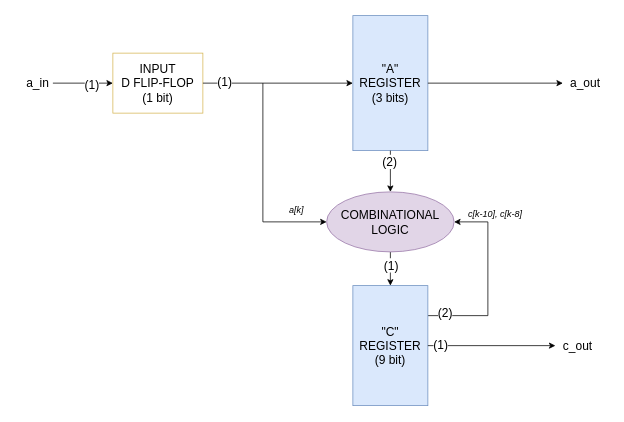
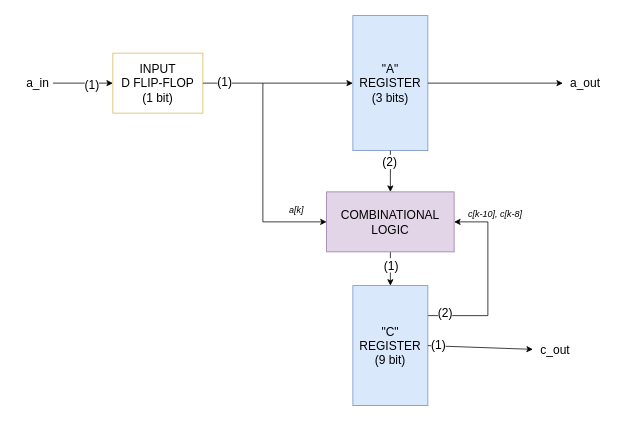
node "COMBINATIONAL LOGIC": shape ellipse -> rectangle
node "c_out": moved (578, 345) -> (555, 349)
